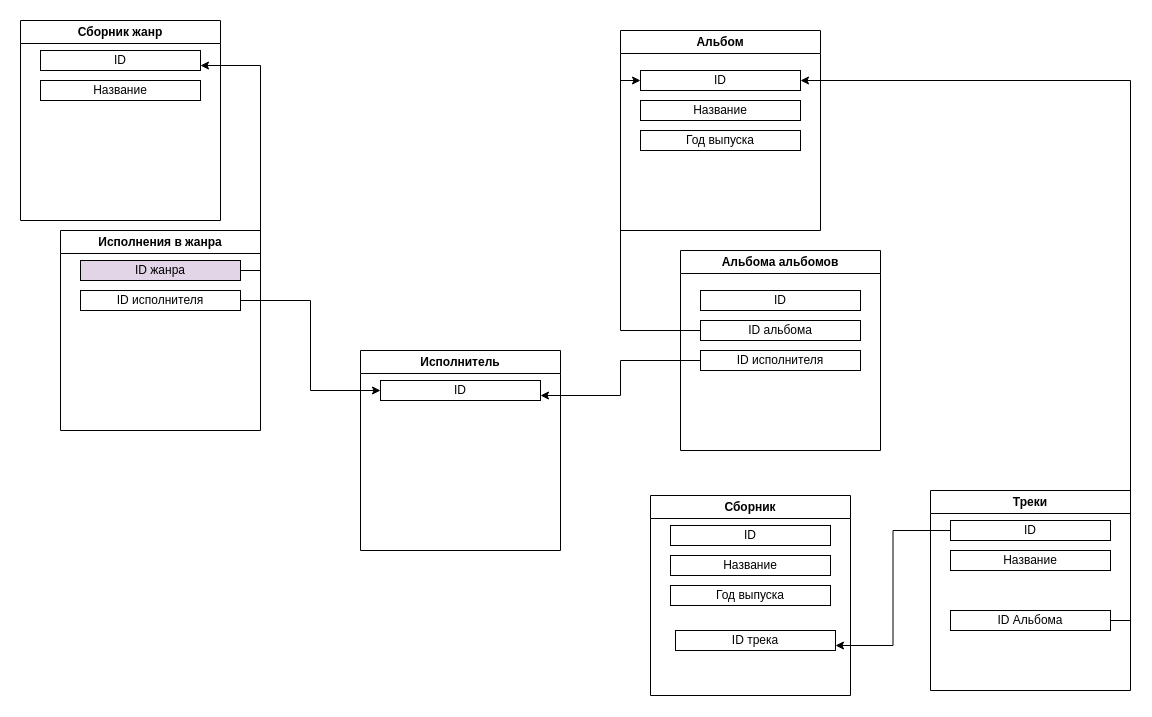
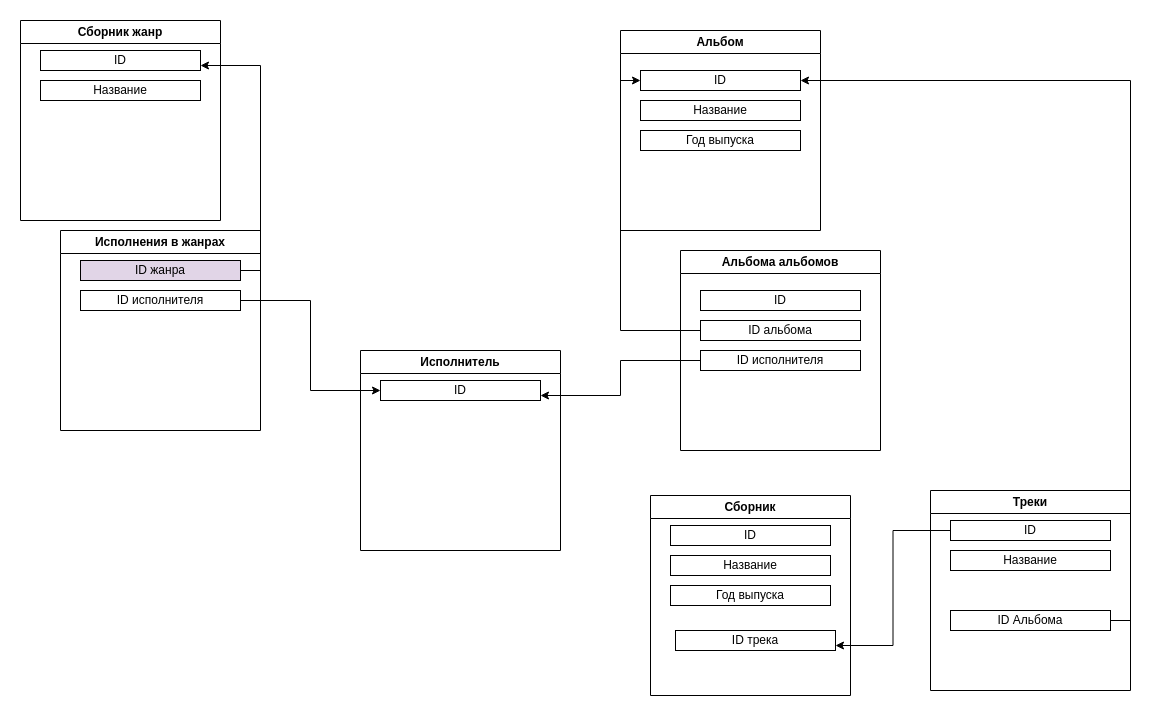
node "Исполнения в жанра": label "Исполнения в жанра" -> "Исполнения в жанрах"
